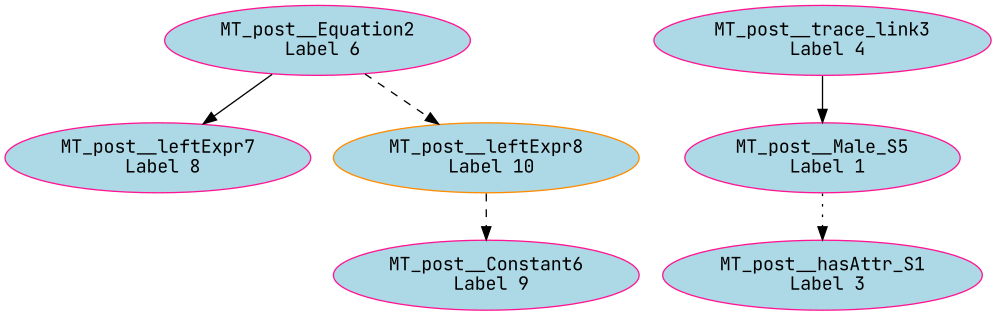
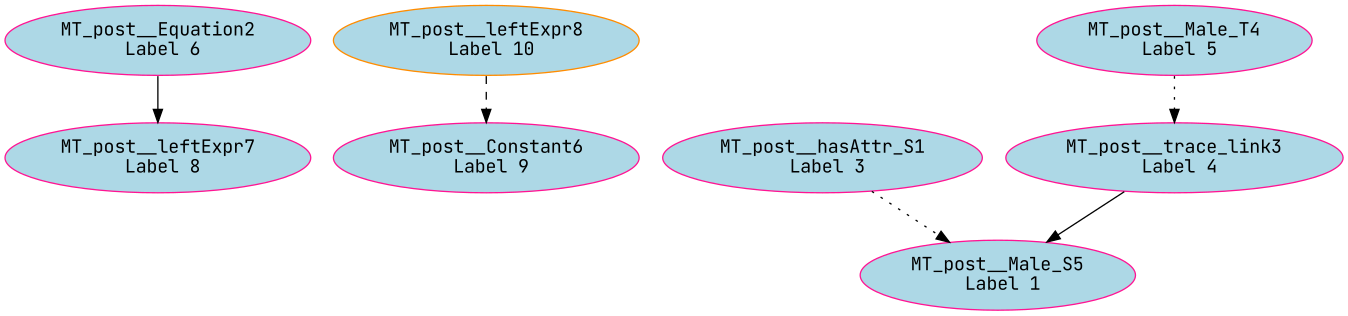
node "MT_post__Male_T4 Label 5": added
edge "MT_post__Equation2 Label 6" -> "MT_post__leftExpr8 Label 10": removed
edge "MT_post__Male_S5 Label 1" -> "MT_post__hasAttr_S1 Label 3": reversed
